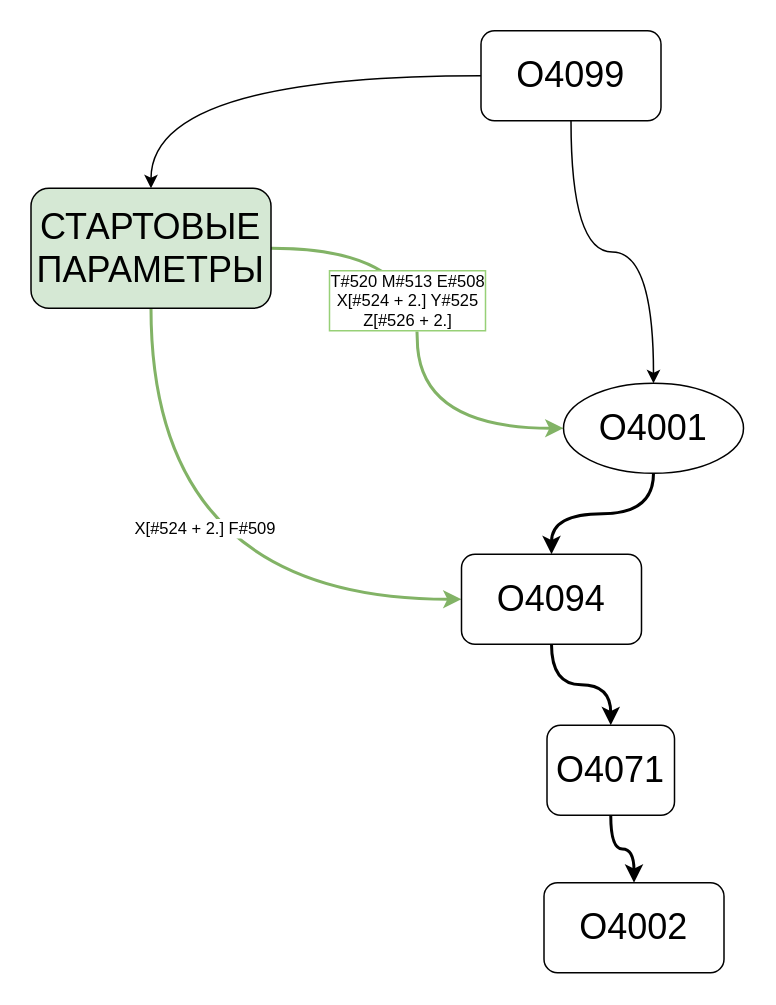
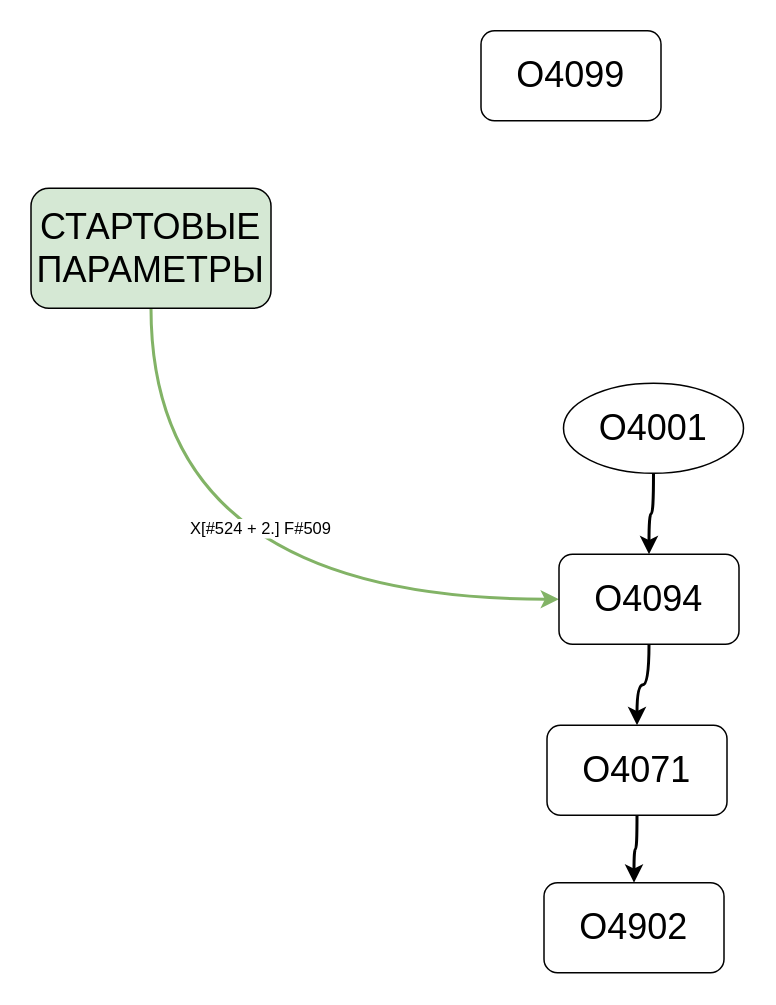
edge "O4099" -> "СТАРТОВЫЕ ПАРАМЕТРЫ": removed
edge "O4099" -> "O4001": removed
edge "СТАРТОВЫЕ ПАРАМЕТРЫ" -> "O4001": removed, label "T#520 M#513 E#508 X[#524 + 2.] Y#525 Z[#526 + 2.]"
node "O4094": moved (551, 599) -> (649, 599)
node "O4071": size 128x90 -> 180x90
node "O4002": label "O4002" -> "O4902"
